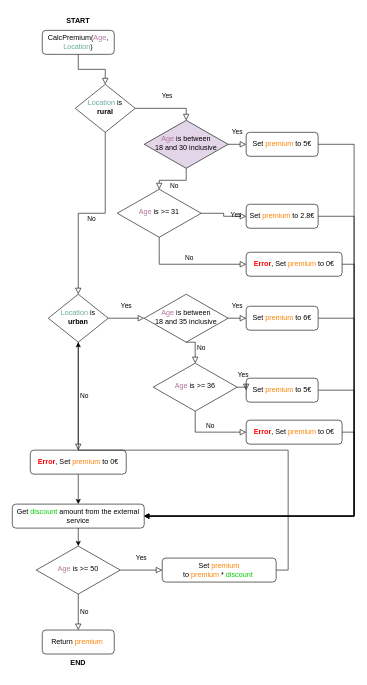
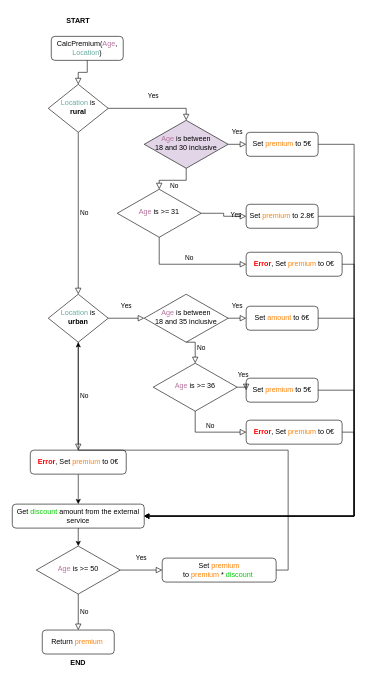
node "CalcPremium(Age, Location)": moved (78, 42) -> (87, 48)
node "Location is rural": moved (105, 108) -> (78, 108)
node "Set premium to 6€": label "Set premium to 6€" -> "Set amount to 6€"
